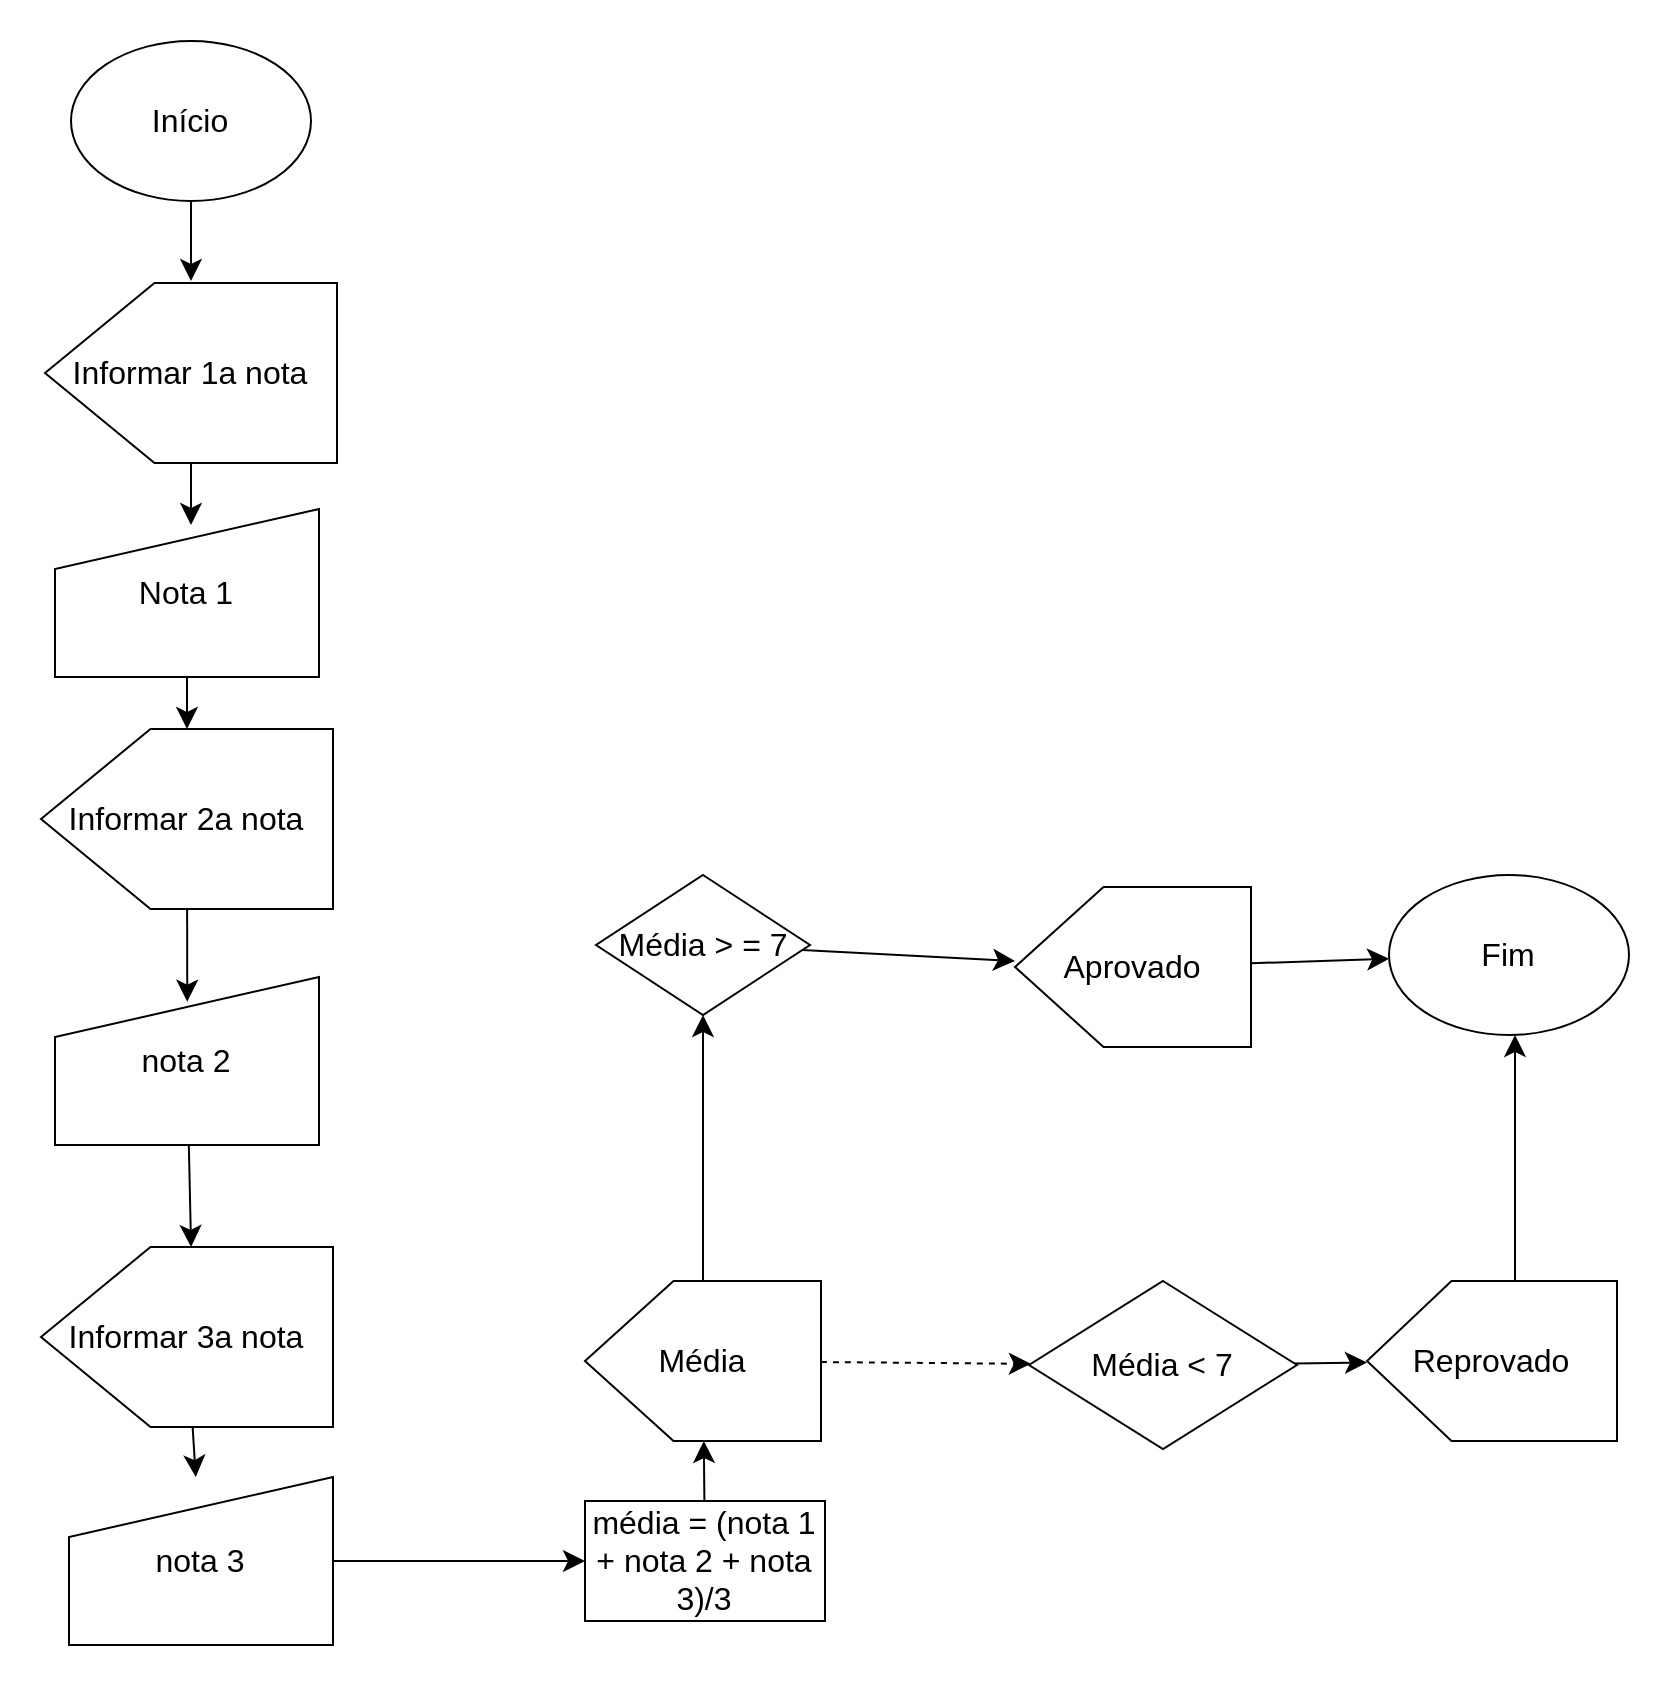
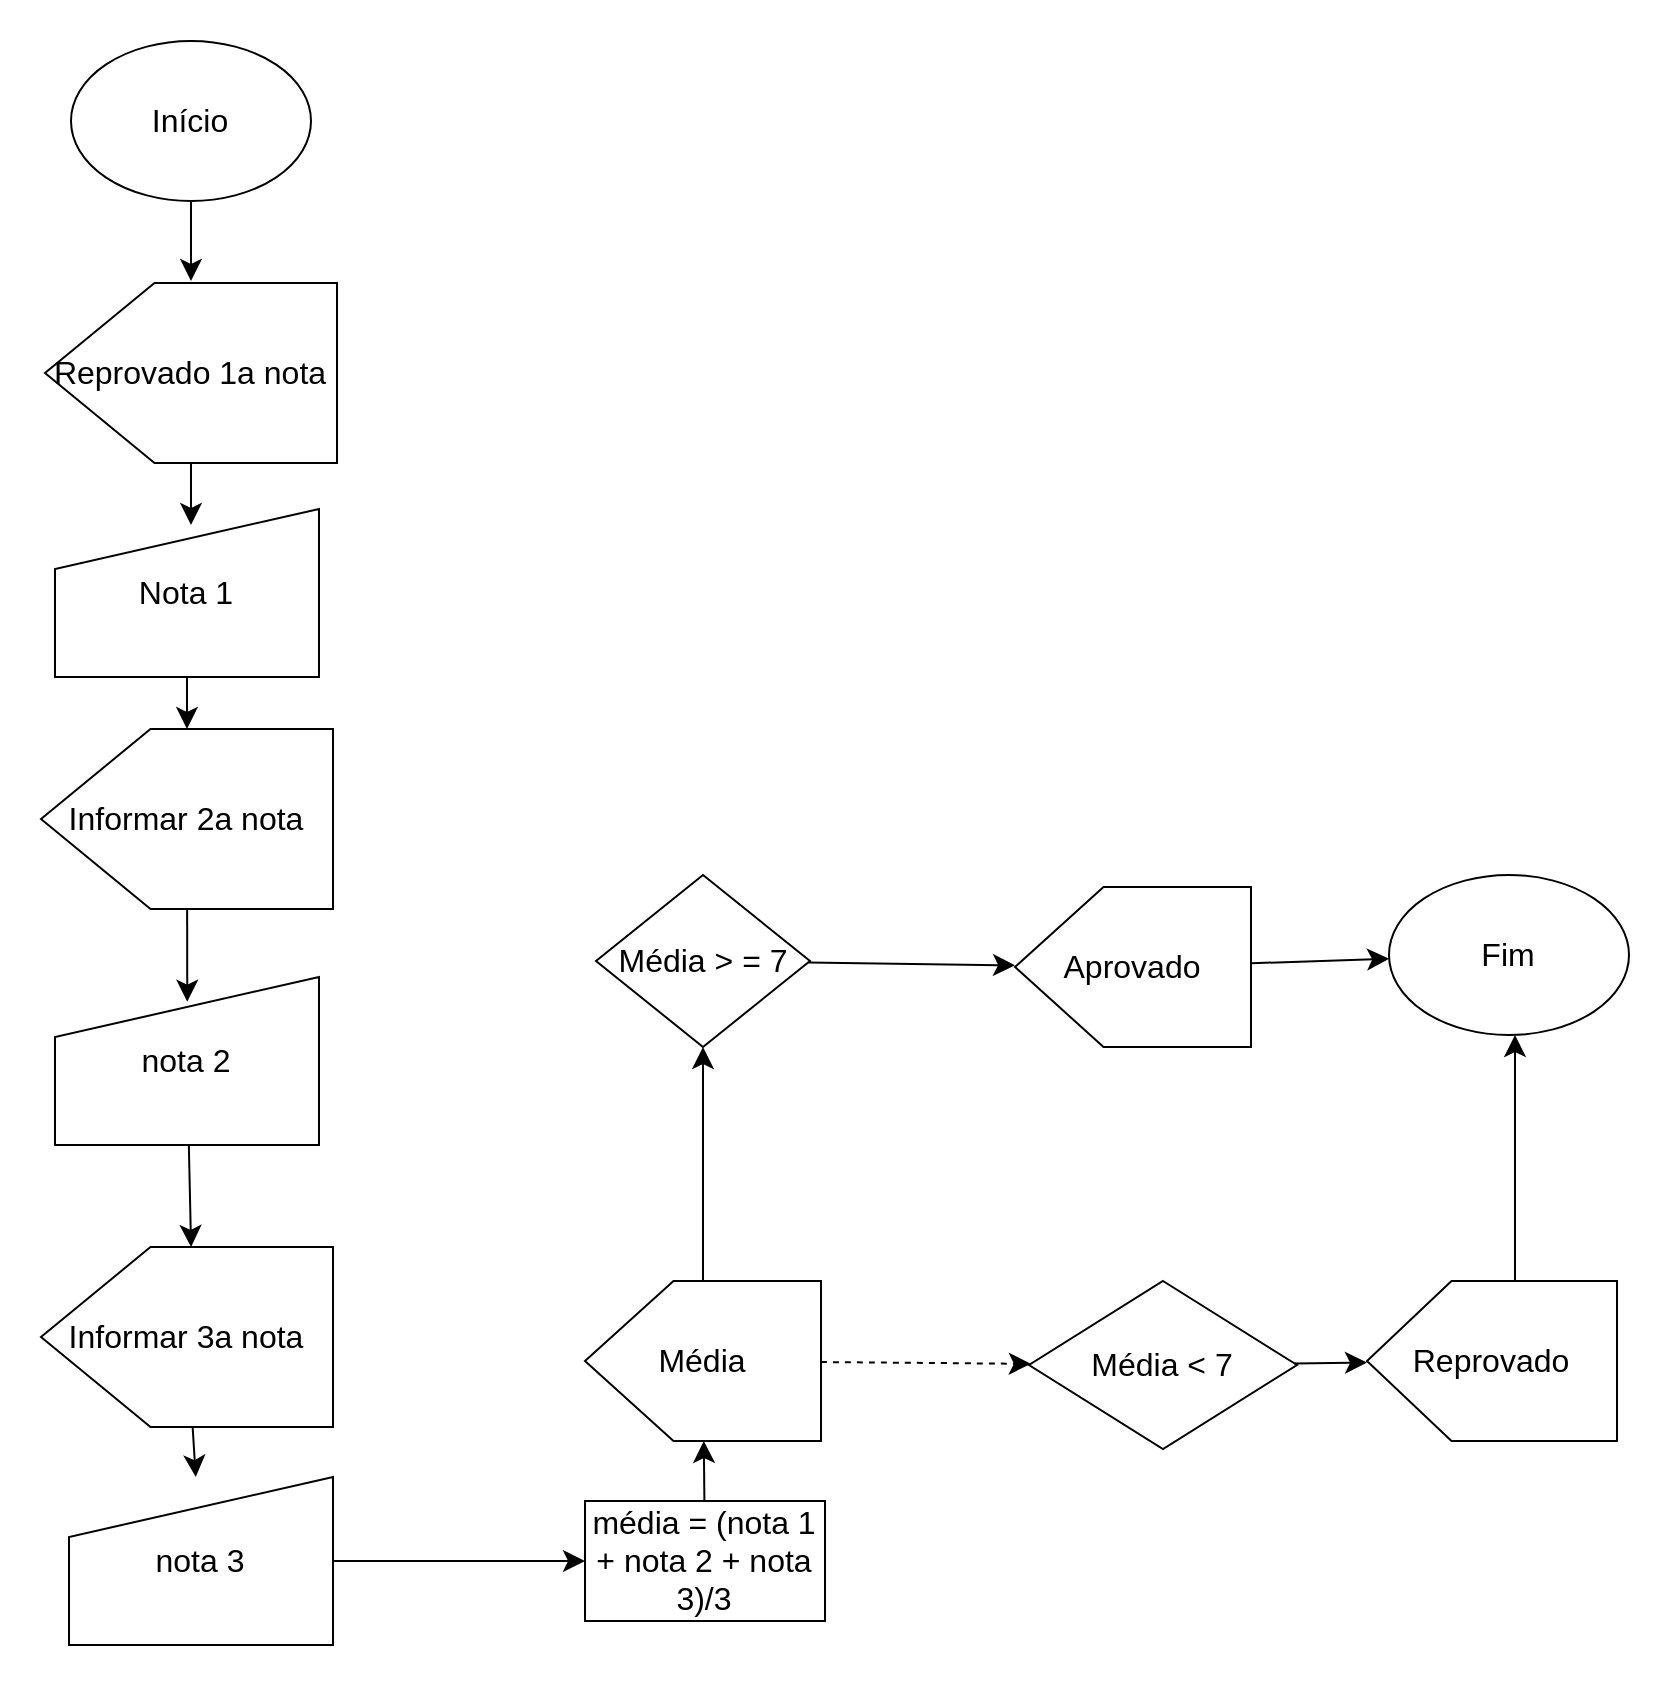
node "Informar 1a nota": label "Informar 1a nota" -> "Reprovado 1a nota"
node "Média > = 7": size 214x140 -> 214x172
